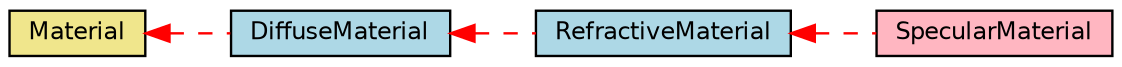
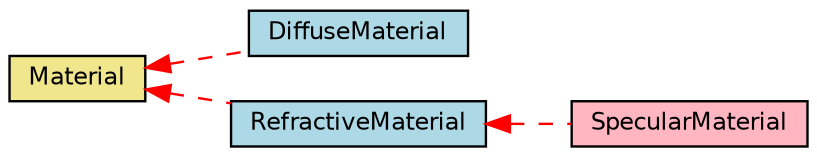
edge "RefractiveMaterial" -> "DiffuseMaterial": now "RefractiveMaterial" -> "Material"
